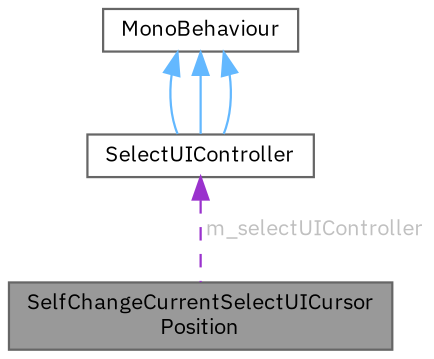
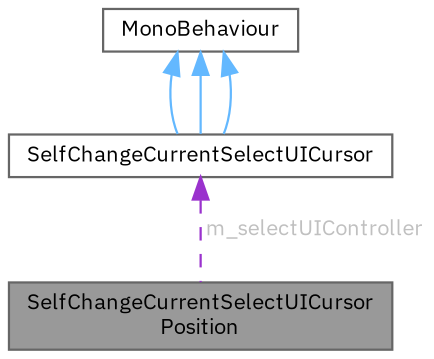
node "SelectUIController": label "SelectUIController" -> "SelfChangeCurrentSelectUICursor"
